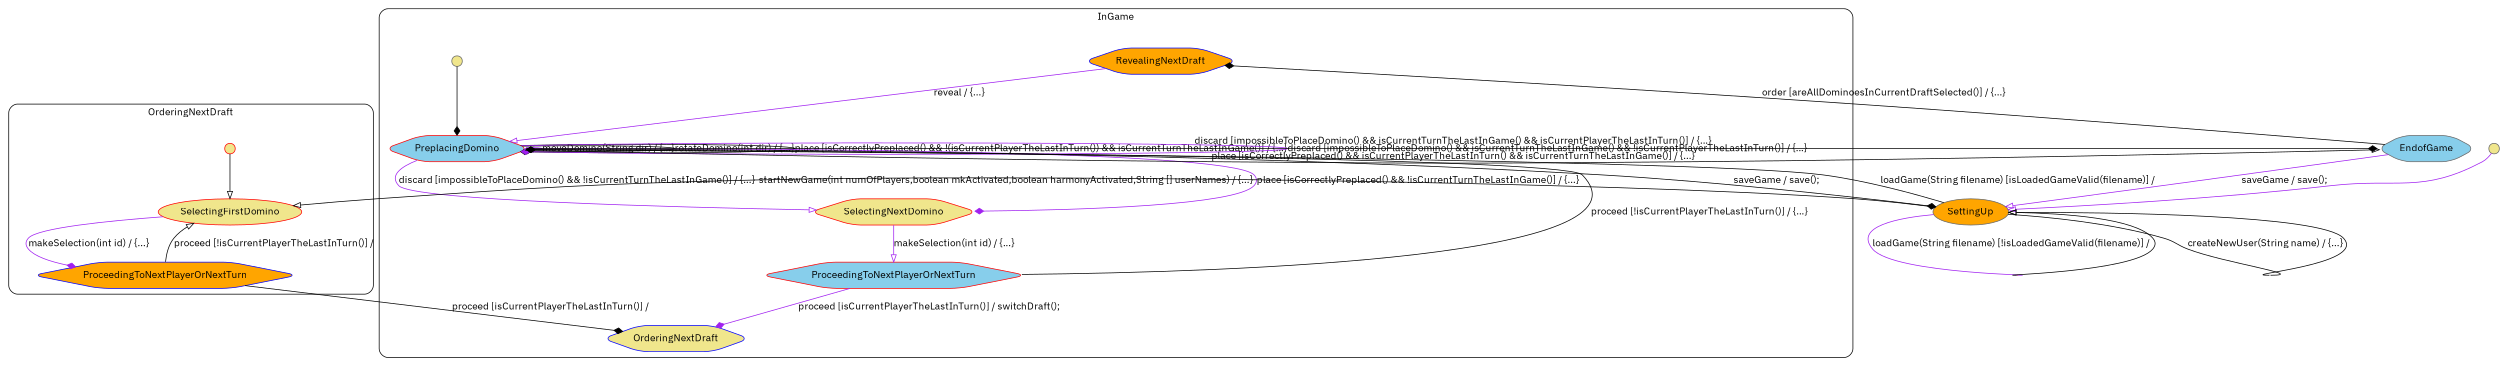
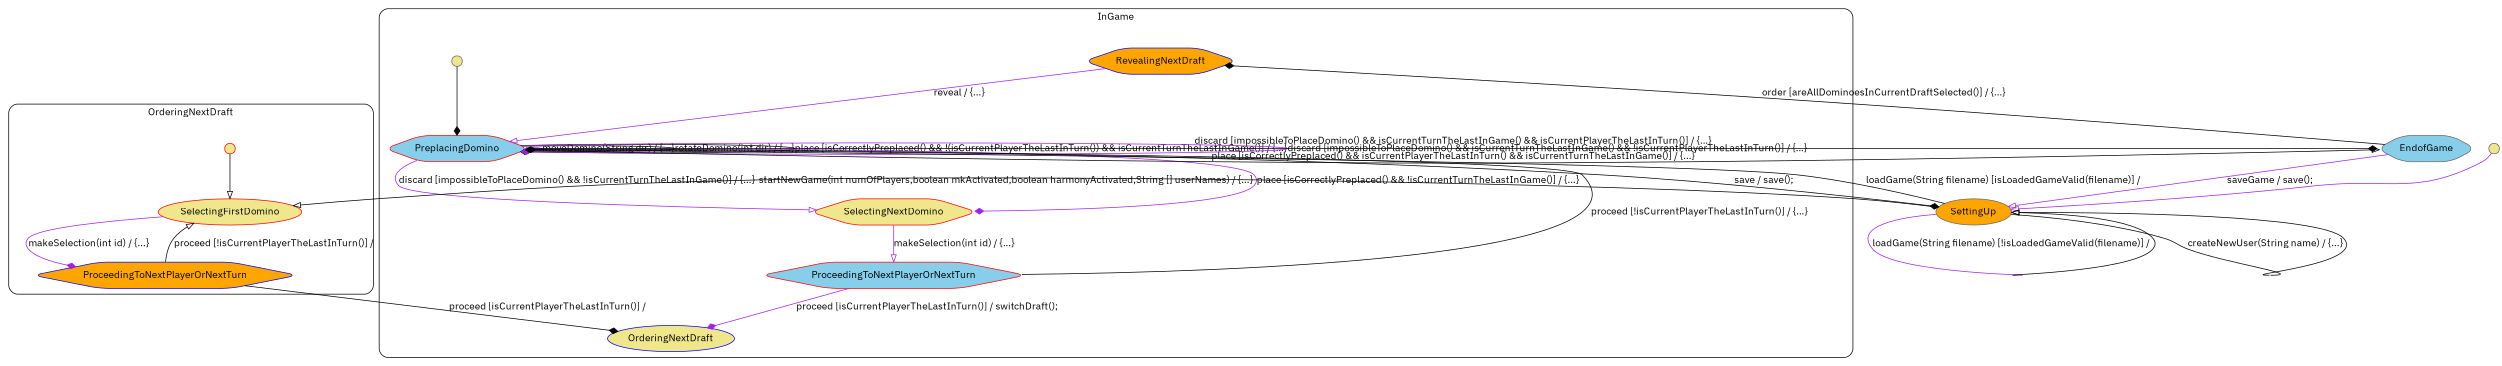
edge "PreplacingDomino" -> "SettingUp": label "saveGame / save();" -> "save / save();"
node "OrderingNextDraft": shape hexagon -> ellipse
